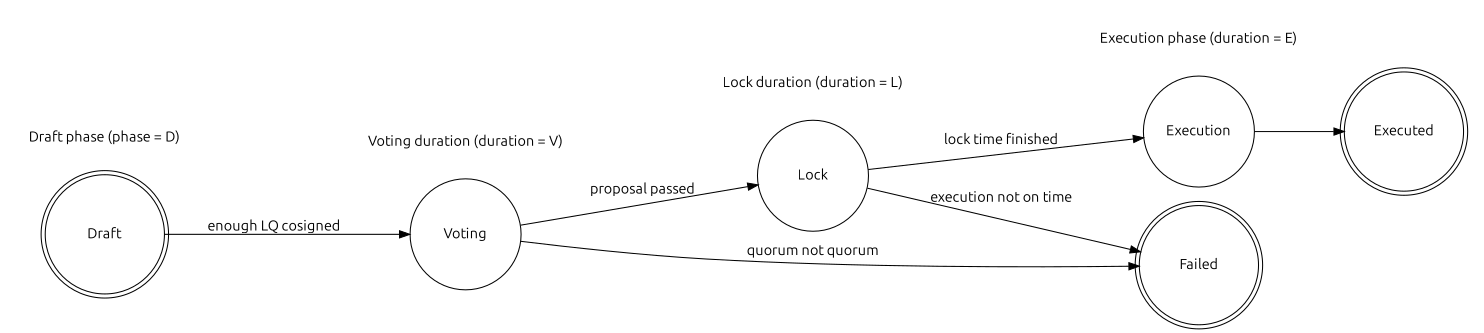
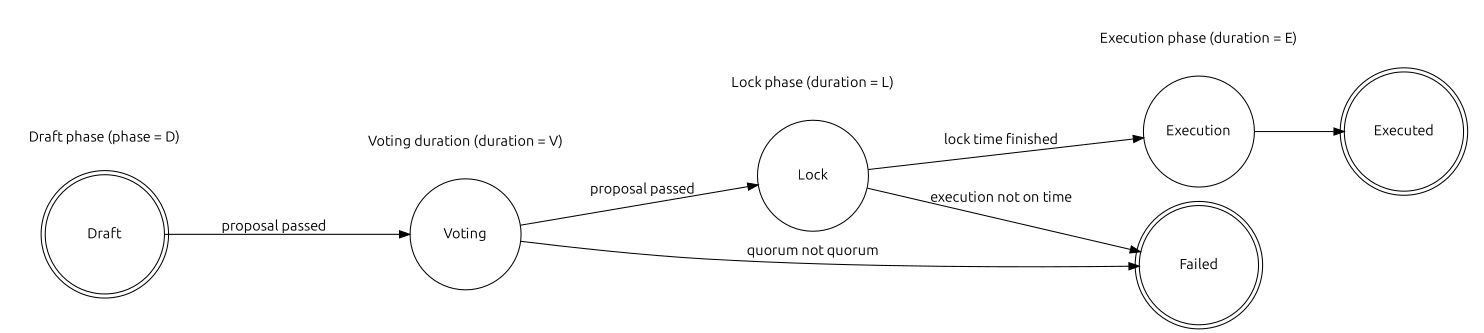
node "Lock duration (duration = L)": label "Lock duration (duration = L)" -> "Lock phase (duration = L)"
edge "Draft" -> "Voting": label "enough LQ cosigned" -> "proposal passed"
